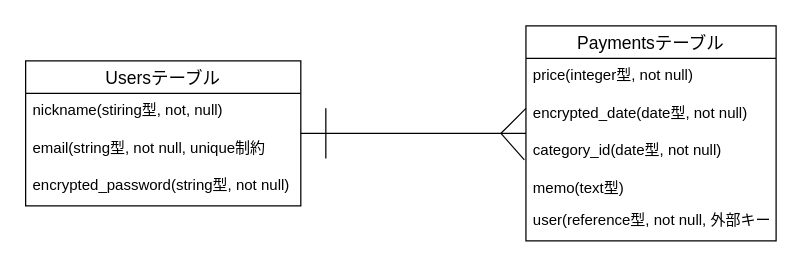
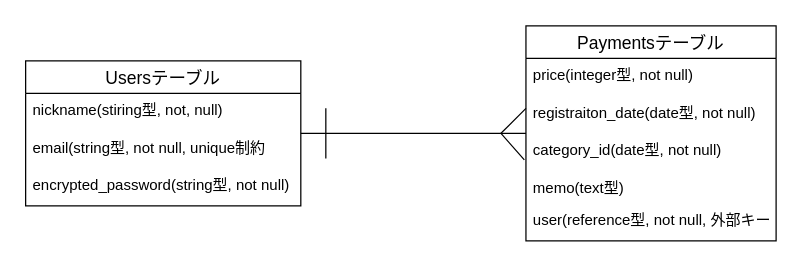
node "encrypted_date(date型, not null)": label "encrypted_date(date型, not null)" -> "registraiton_date(date型, not null)"
